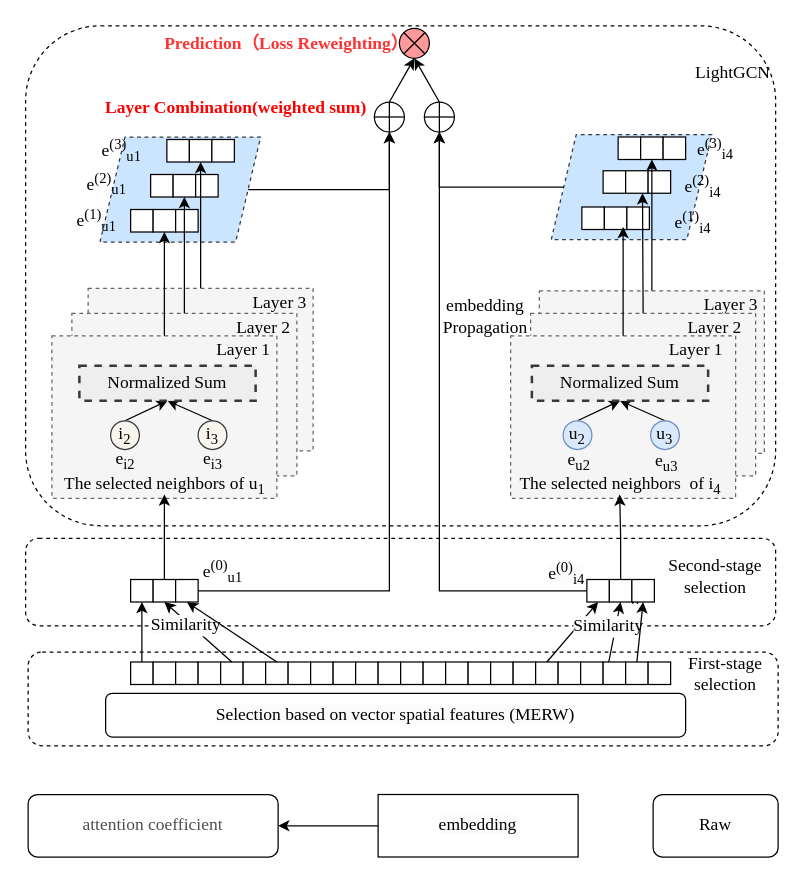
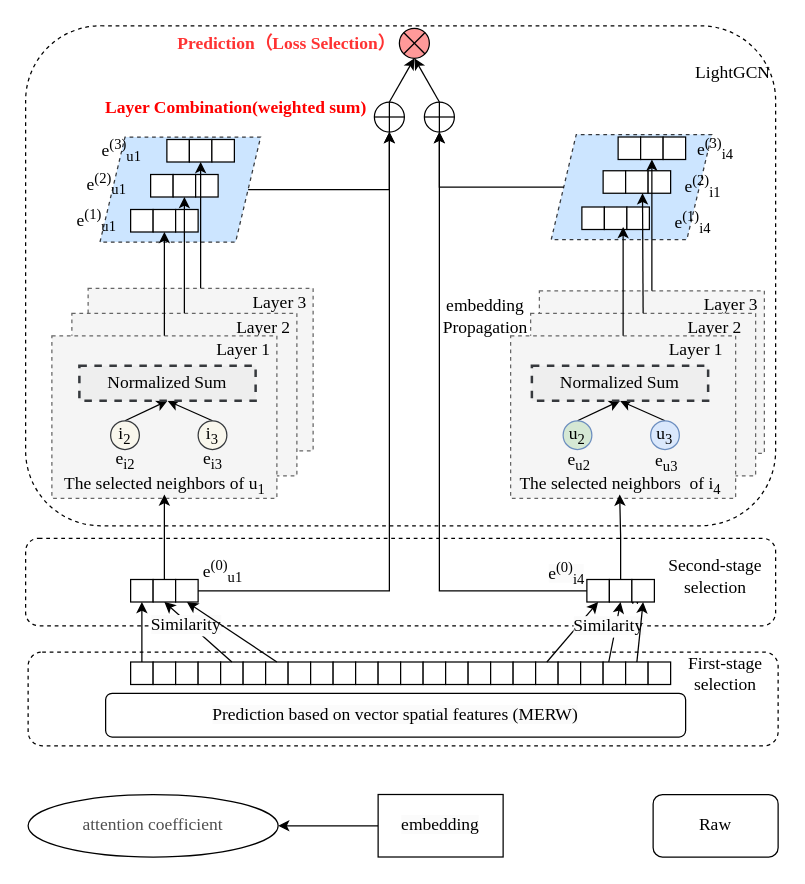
node "Prediction（Loss Reweighting）": label "Prediction（Loss Reweighting）" -> "Prediction（Loss Selection）"
node "e(2)i4": label "e(2)i4" -> "e(2)i1"
node "u2": fillcolor #dae8fc -> #d5e8d4
node "Selection based on vector spatial features (MERW)": label "Selection based on vector spatial features (MERW)" -> "Prediction based on vector spatial features (MERW)"
node "attention coefficient": shape rounded rectangle -> ellipse
node "embedding": size 200x63 -> 125x63
